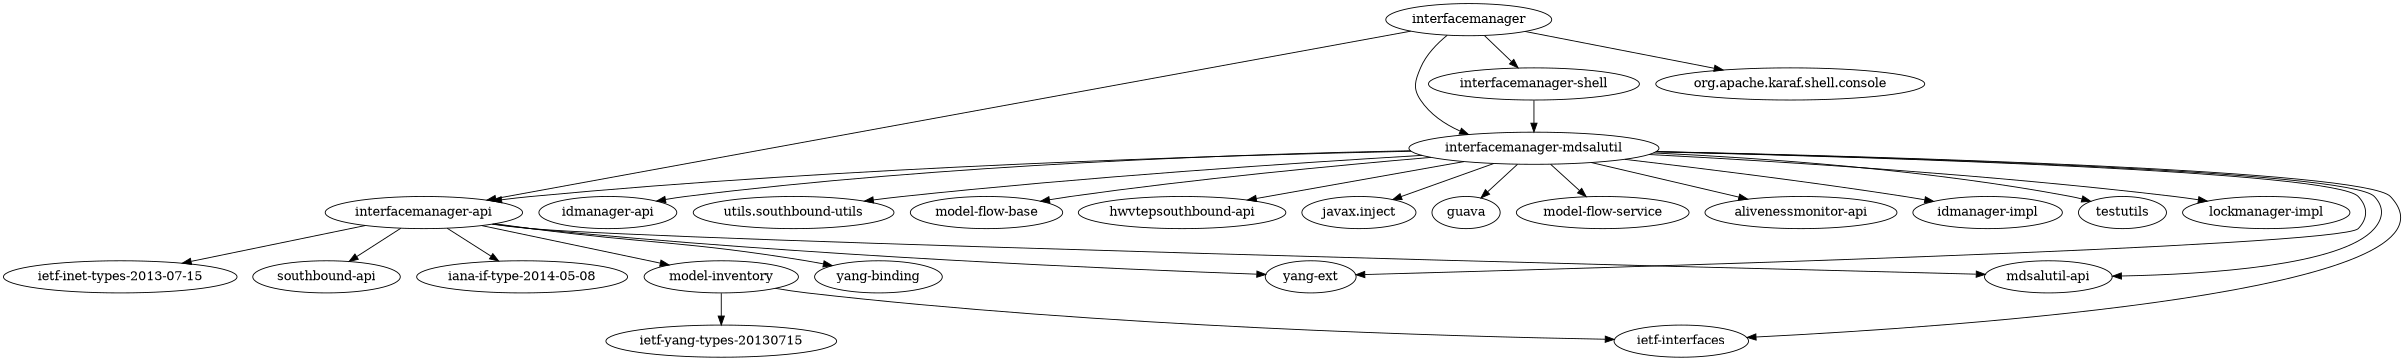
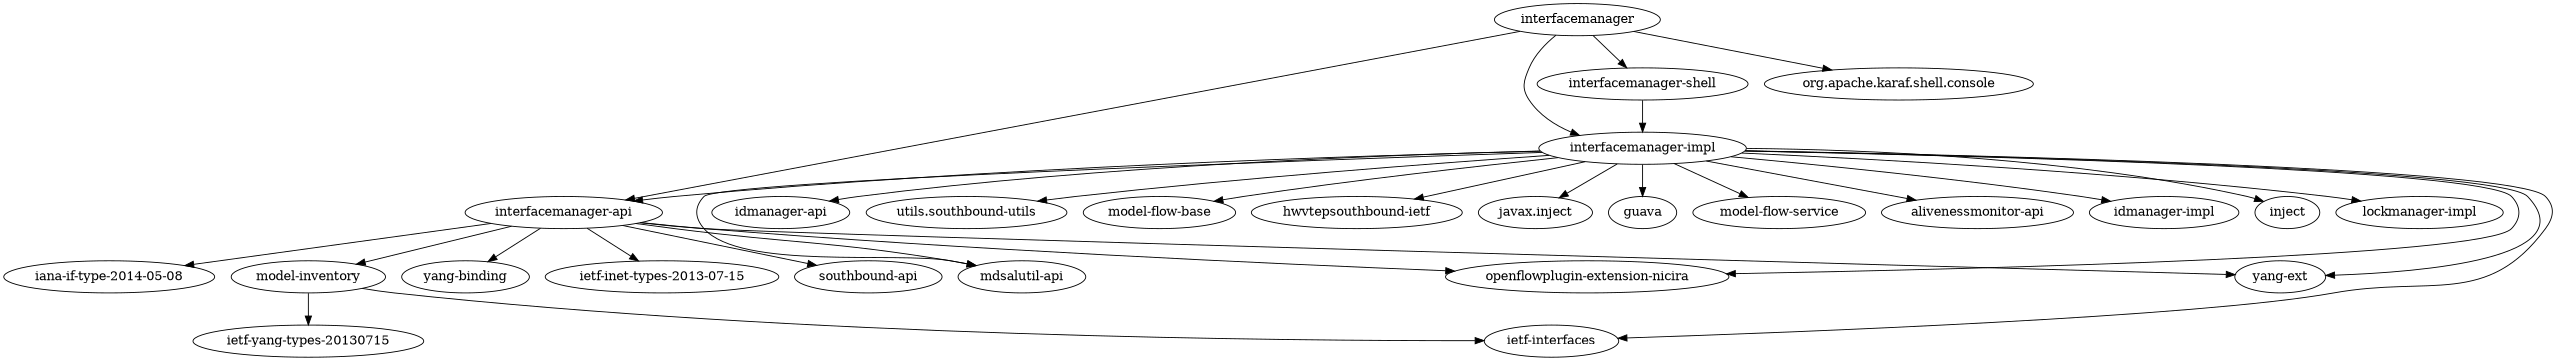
node "interfacemanager-mdsalutil": label "interfacemanager-mdsalutil" -> "interfacemanager-impl"
node "hwvtepsouthbound-api": label "hwvtepsouthbound-api" -> "hwvtepsouthbound-ietf"
node "testutils": label "testutils" -> "inject"
node "openflowplugin-extension-nicira": added
